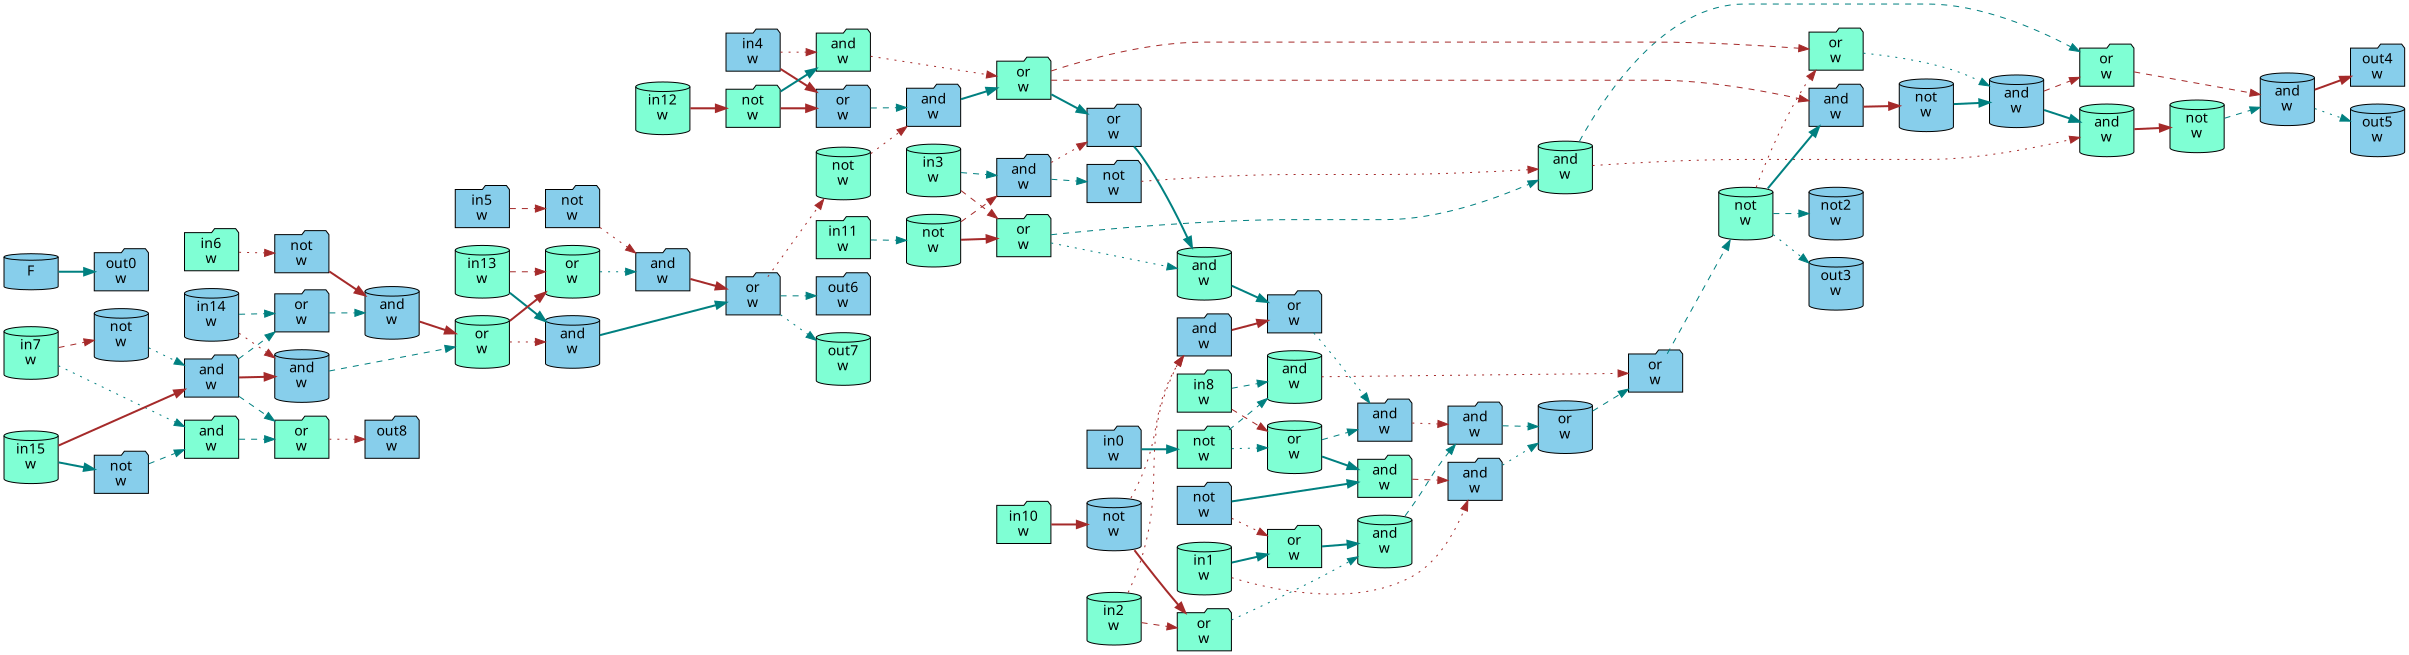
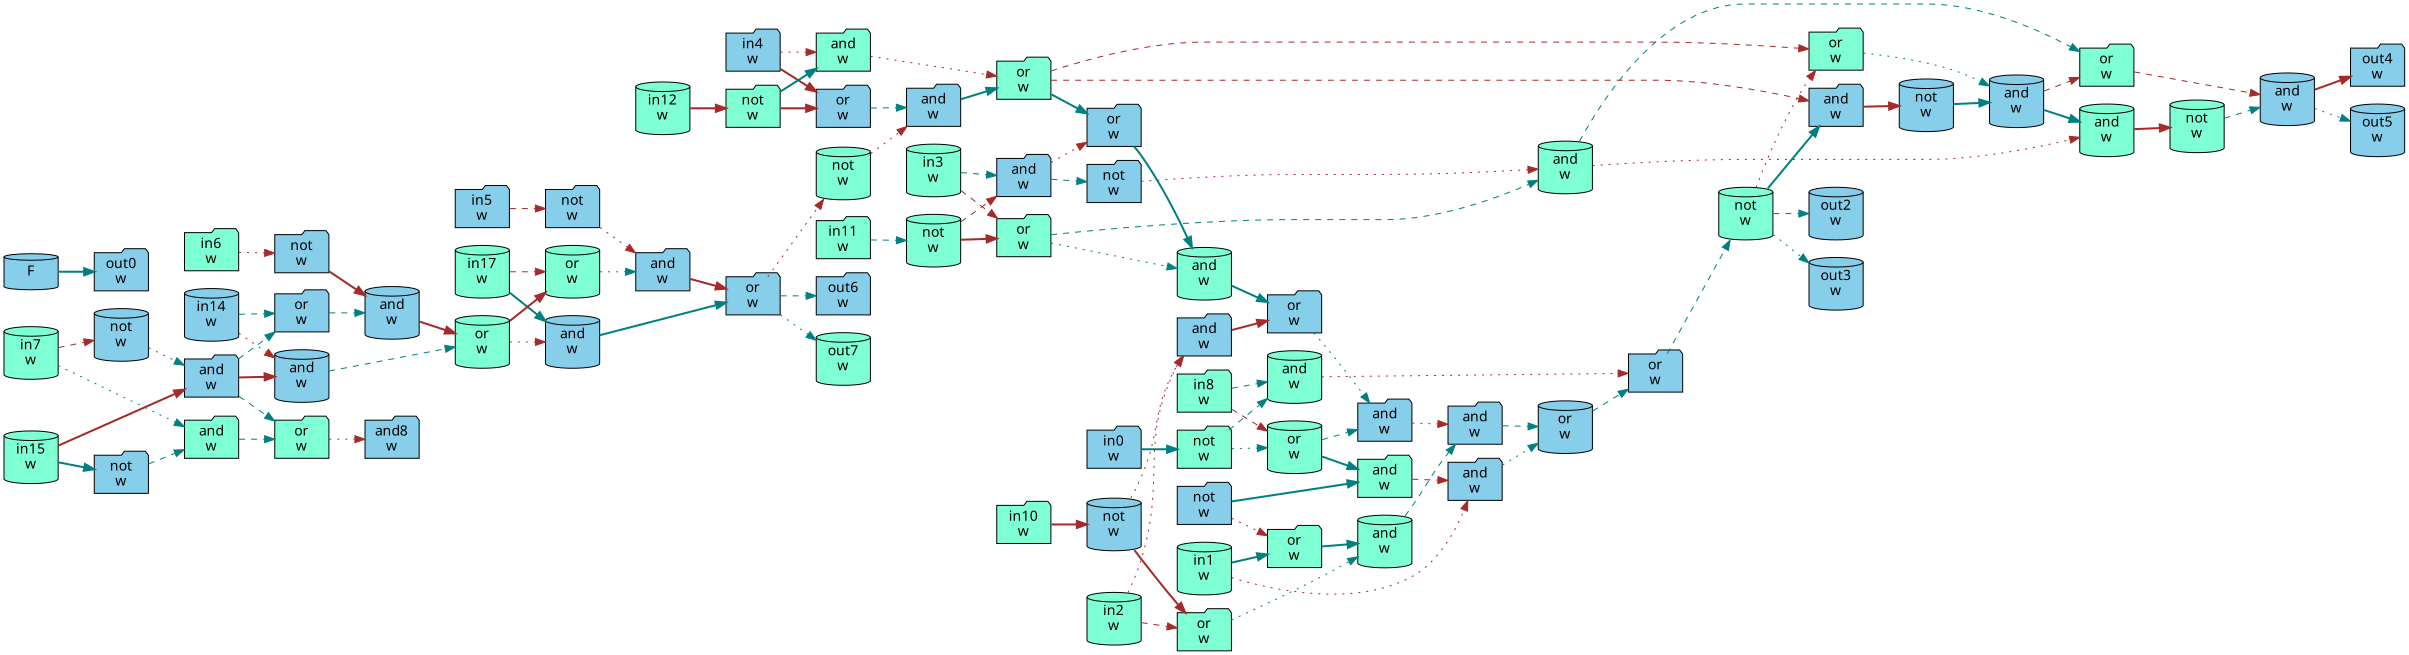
node "not2 w": label "not2 w" -> "out2 w"
node "in13 w": label "in13 w" -> "in17 w"
node "out8 w": label "out8 w" -> "and8 w"
